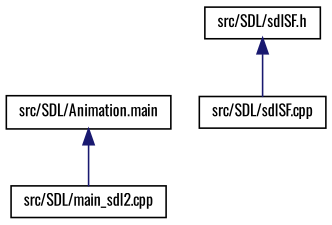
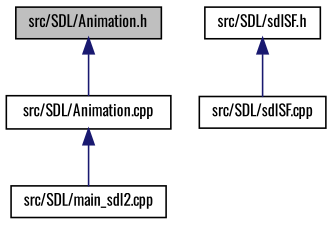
node "src/SDL/Animation.h": added
node "src/SDL/Animation.main": label "src/SDL/Animation.main" -> "src/SDL/Animation.cpp"
